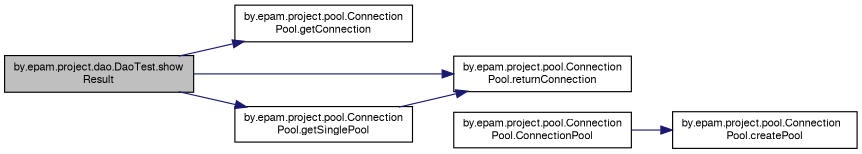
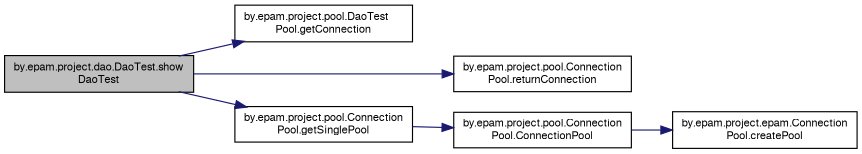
node "by.epam.project.pool.Connection Pool.getConnection": label "by.epam.project.pool.Connection Pool.getConnection" -> "by.epam.project.pool.DaoTest Pool.getConnection"
node "by.epam.project.dao.DaoTest.show Result": label "by.epam.project.dao.DaoTest.show Result" -> "by.epam.project.dao.DaoTest.show DaoTest"
edge "by.epam.project.pool.Connection Pool.getSinglePool" -> "by.epam.project.pool.Connection Pool.returnConnection": now "by.epam.project.pool.Connection Pool.getSinglePool" -> "by.epam.project.pool.Connection Pool.ConnectionPool"
node "by.epam.project.pool.Connection Pool.createPool": label "by.epam.project.pool.Connection Pool.createPool" -> "by.epam.project.epam.Connection Pool.createPool"
